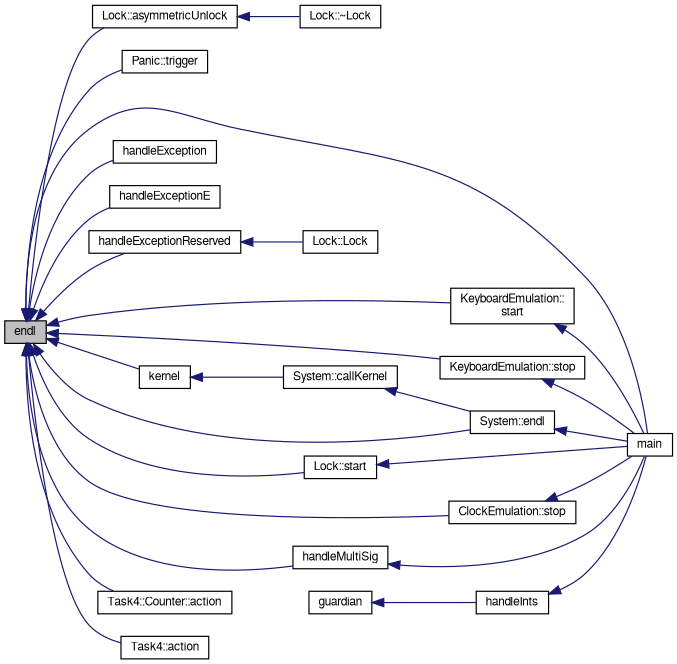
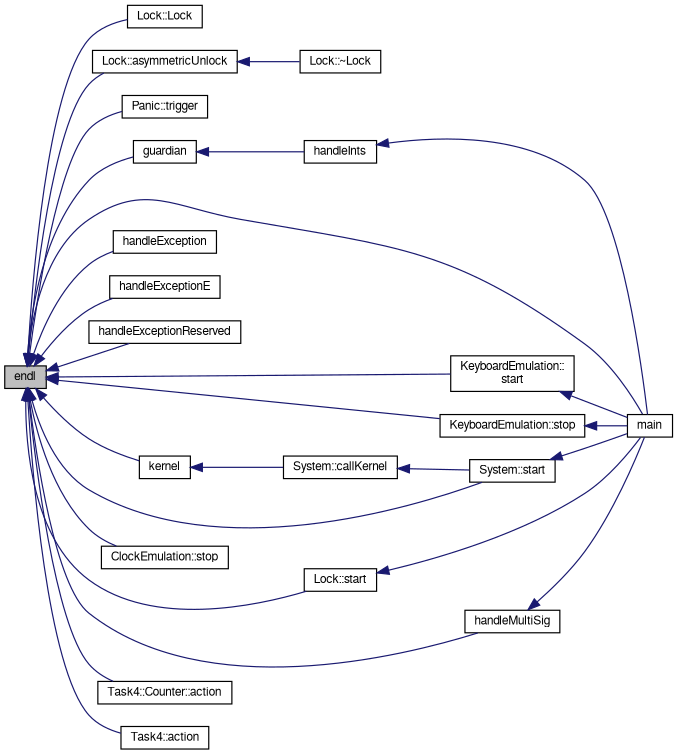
edge "guardian" -> "endl": added
edge "Lock::Lock" -> "handleExceptionReserved": now "Lock::Lock" -> "endl"
node "System::endl": label "System::endl" -> "System::start"
edge "main" -> "ClockEmulation::stop": removed
